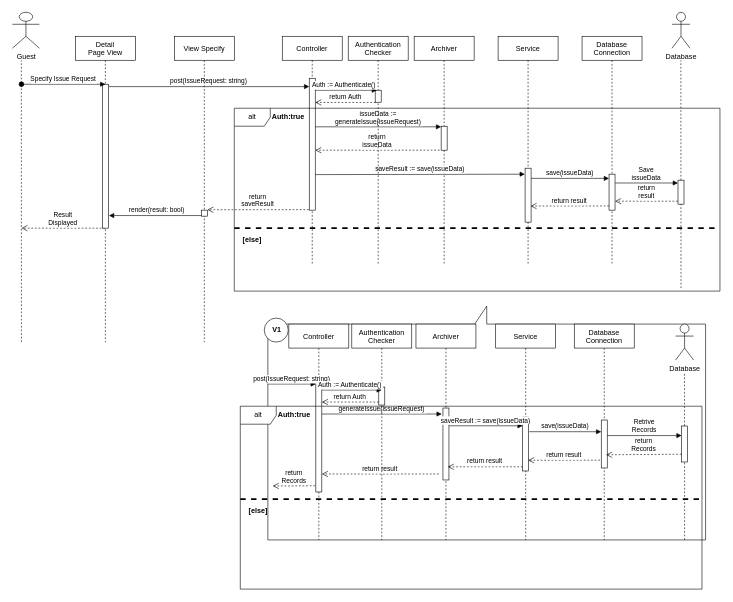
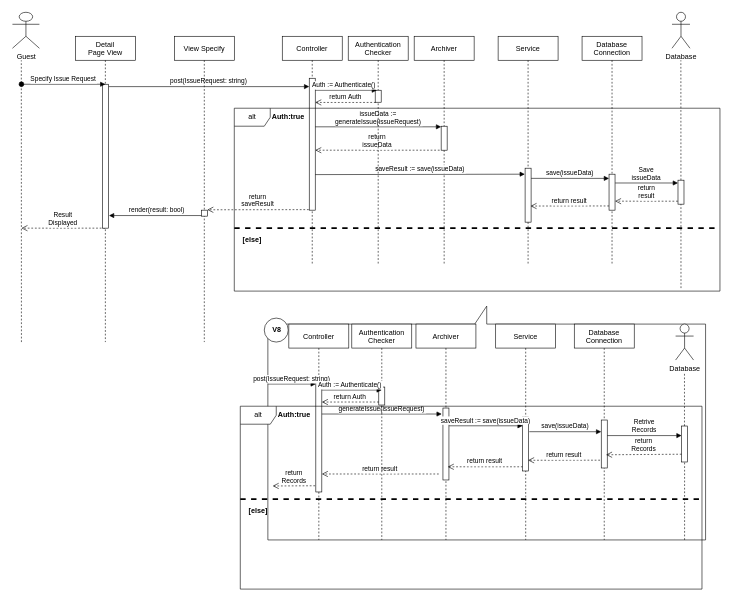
node "V1": label "V1" -> "V8"
